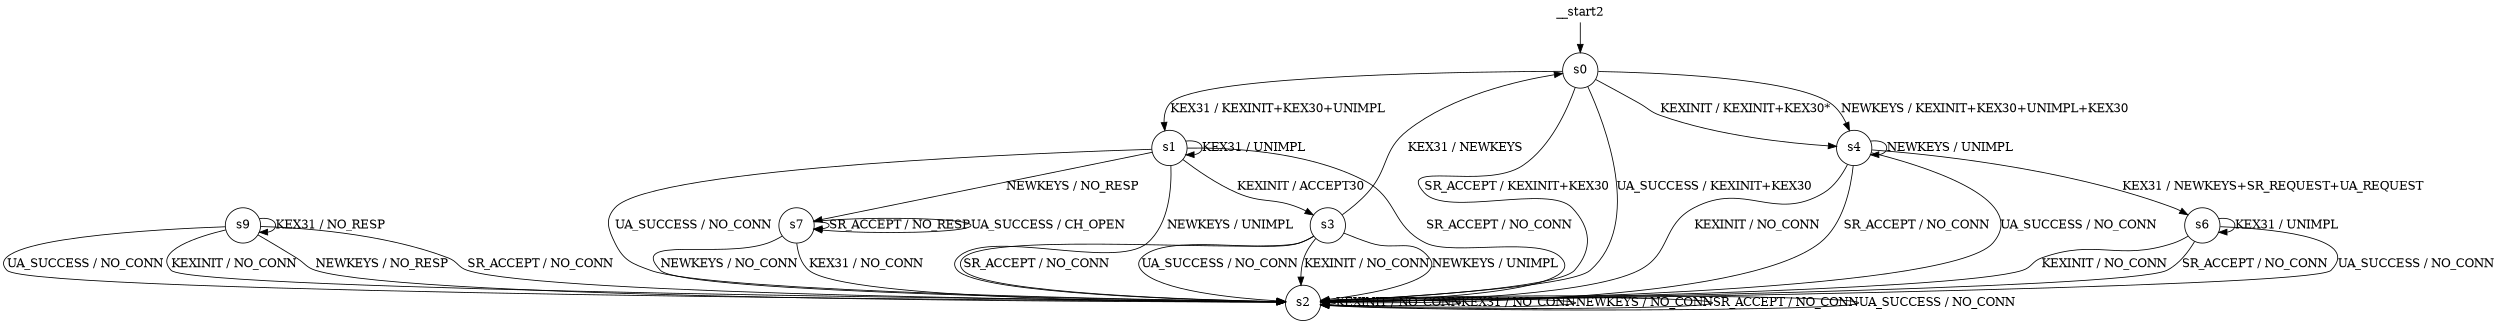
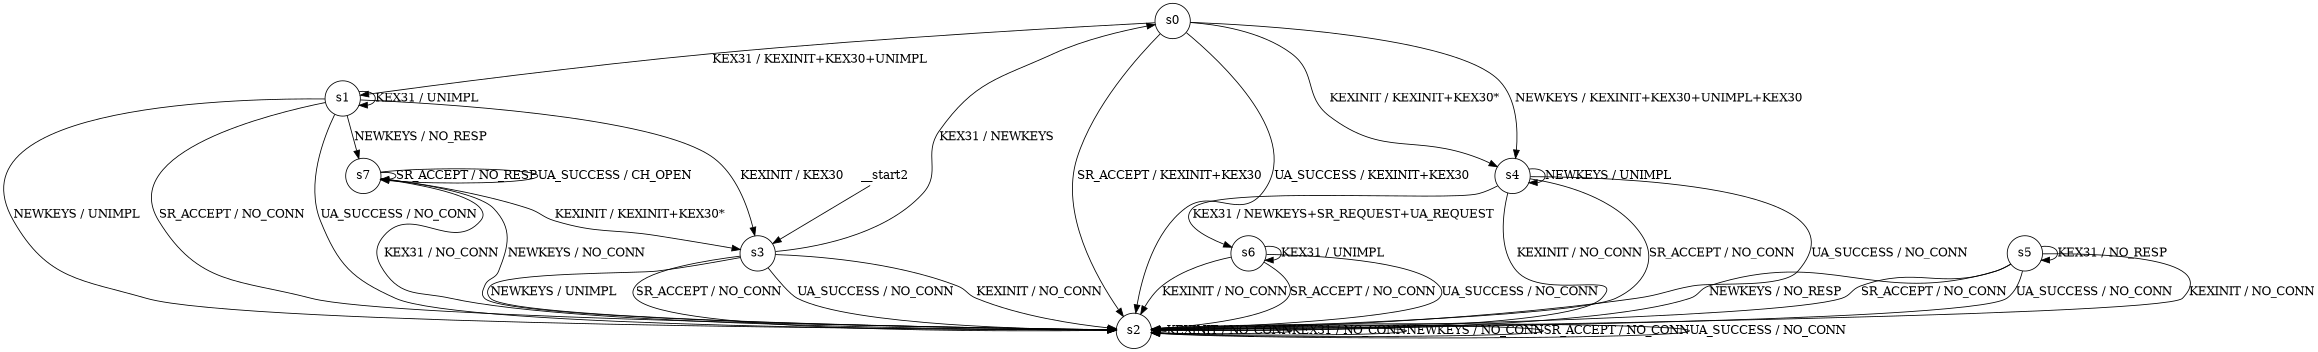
edge "__start2" -> "s0": now "__start2" -> "s3"
edge "s1" -> "s3": label "KEXINIT / ACCEPT30" -> "KEXINIT / KEX30"
edge "s7" -> "s3": added, label "KEXINIT / KEXINIT+KEX30*"
node "s9": label "s9" -> "s5"
